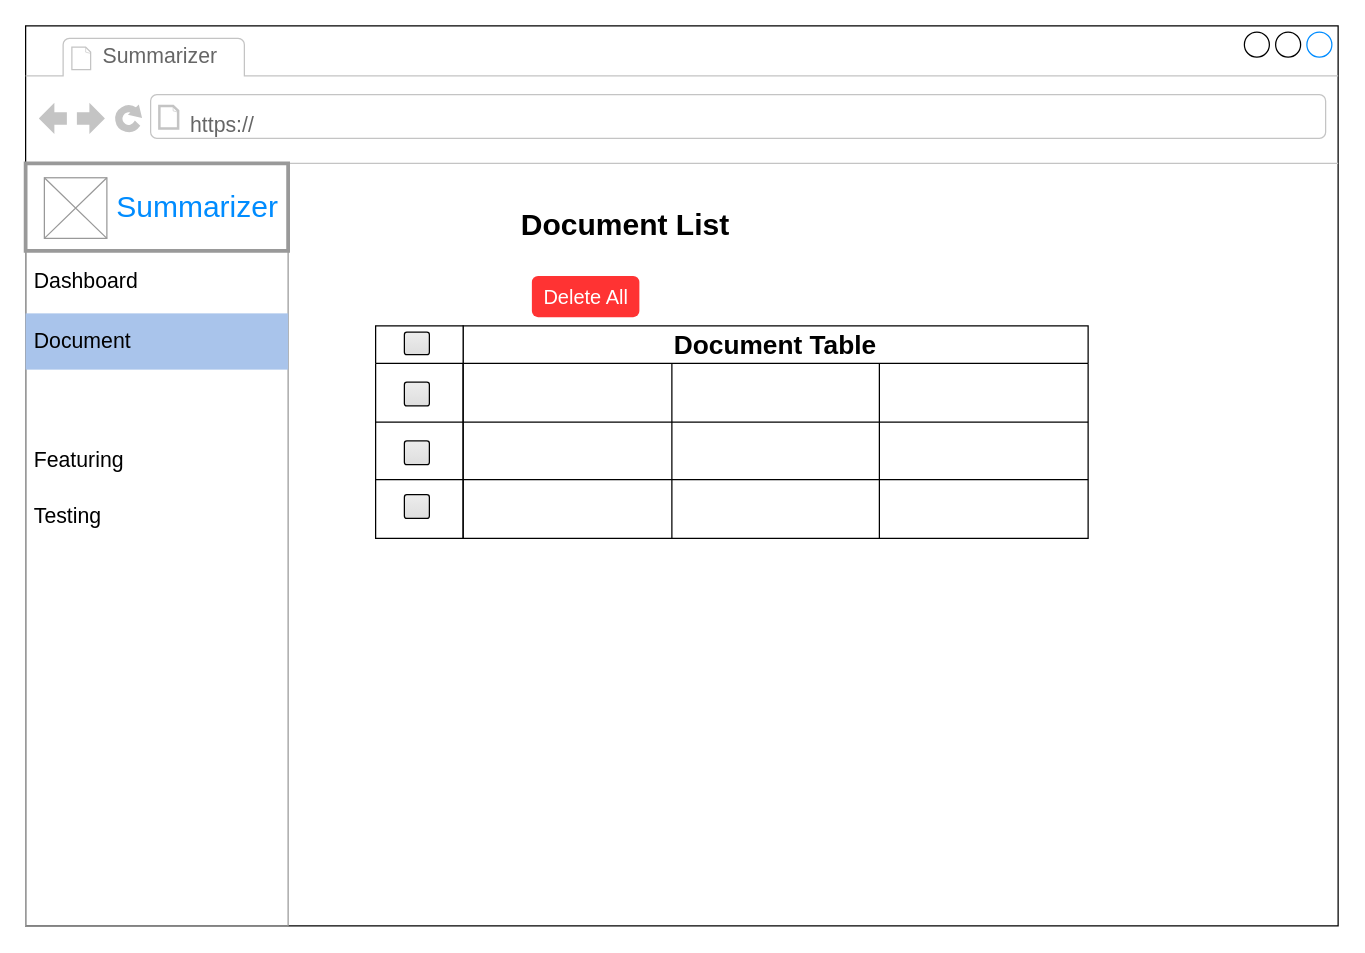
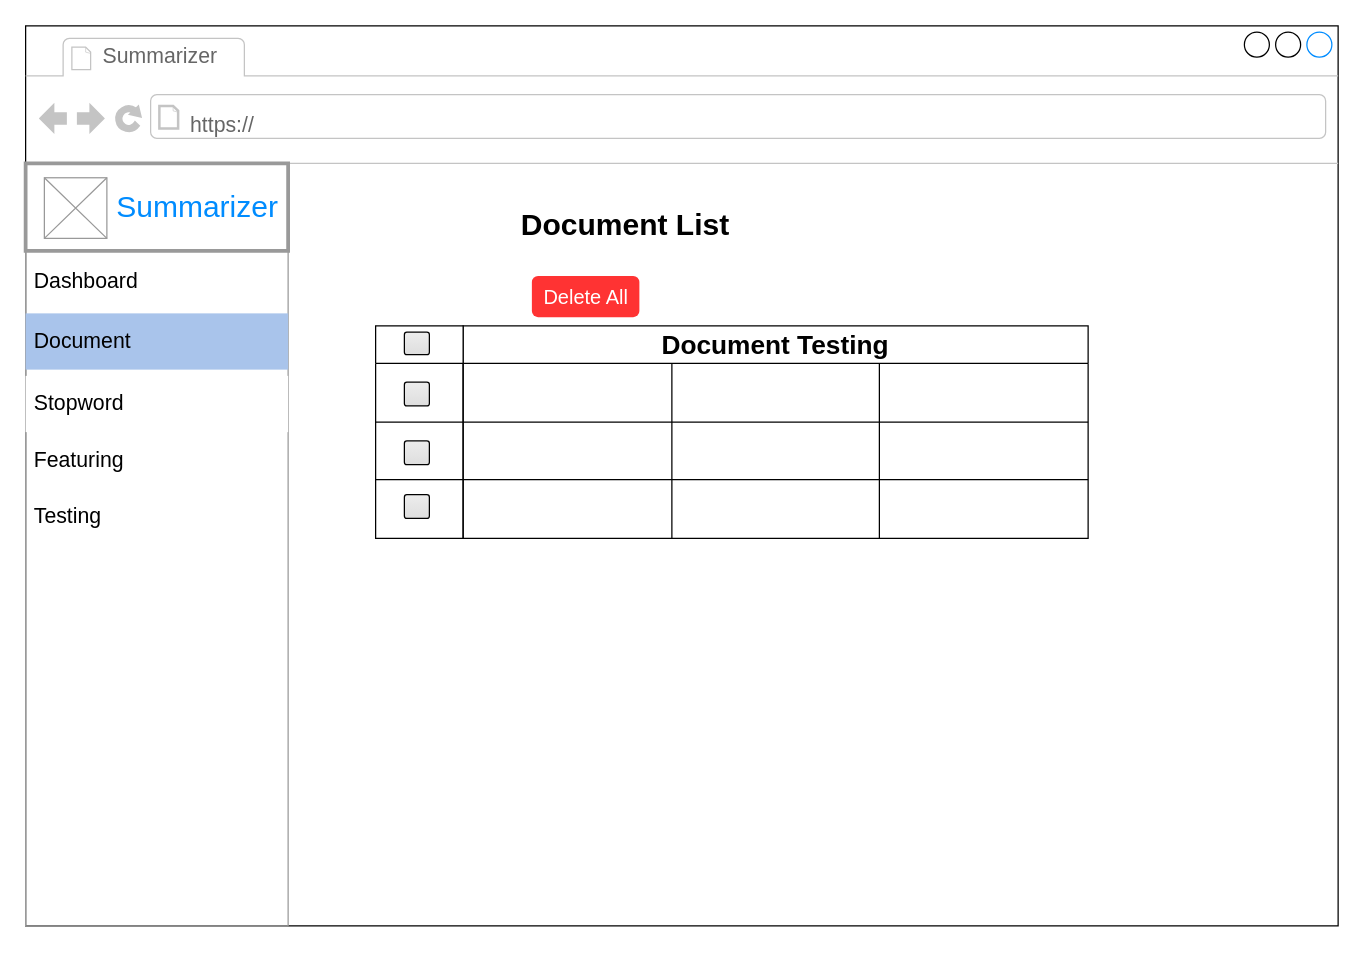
node "Document Table": label "Document Table" -> "Document Testing"
node "Stopword": added
